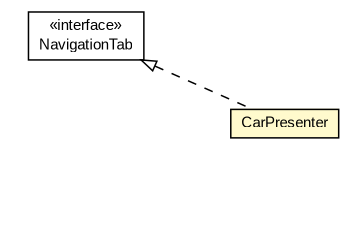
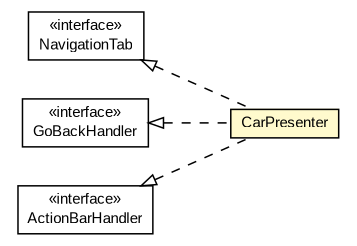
node "GoBackHandler": added
node "ActionBarHandler": added
